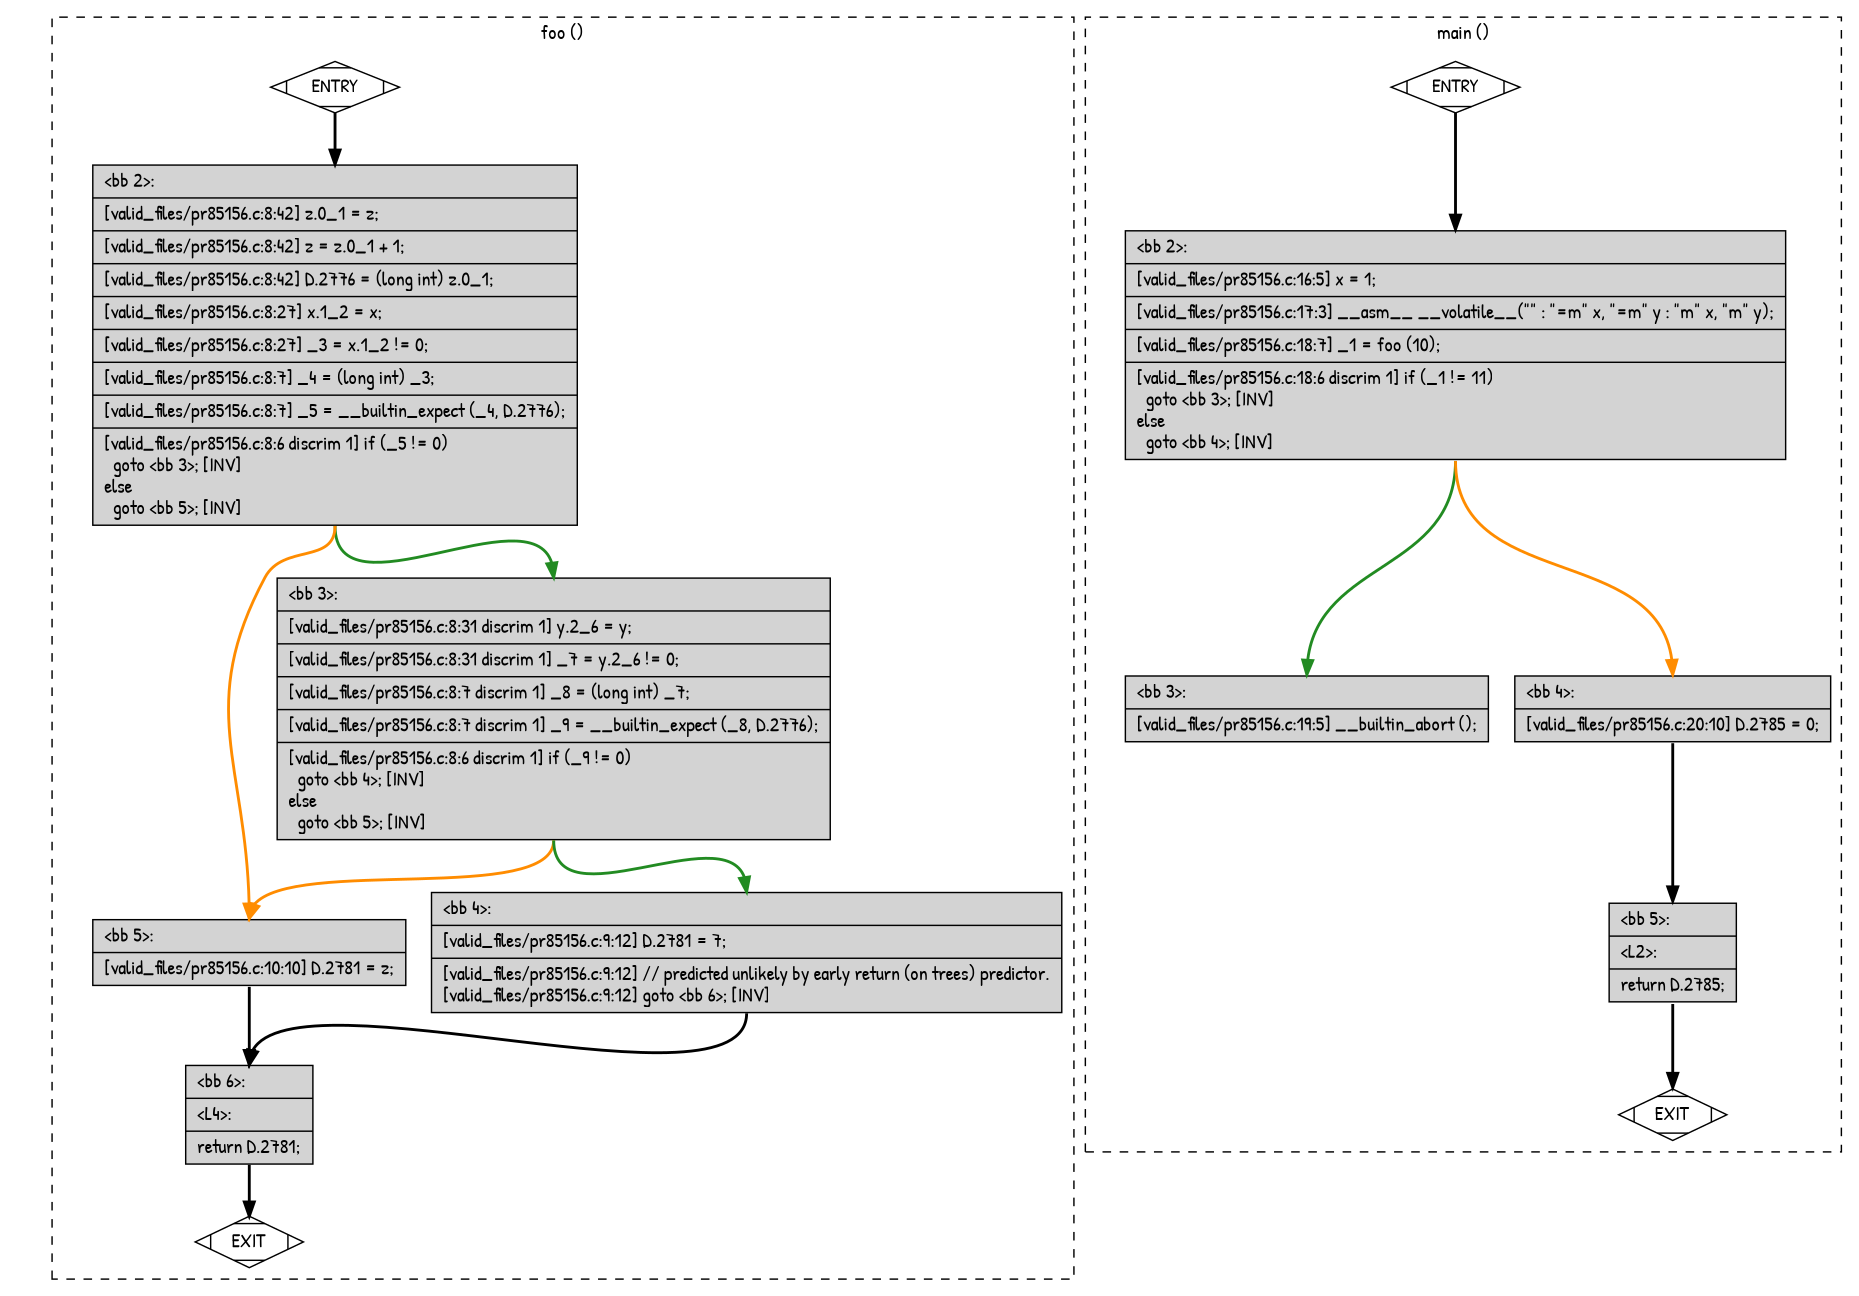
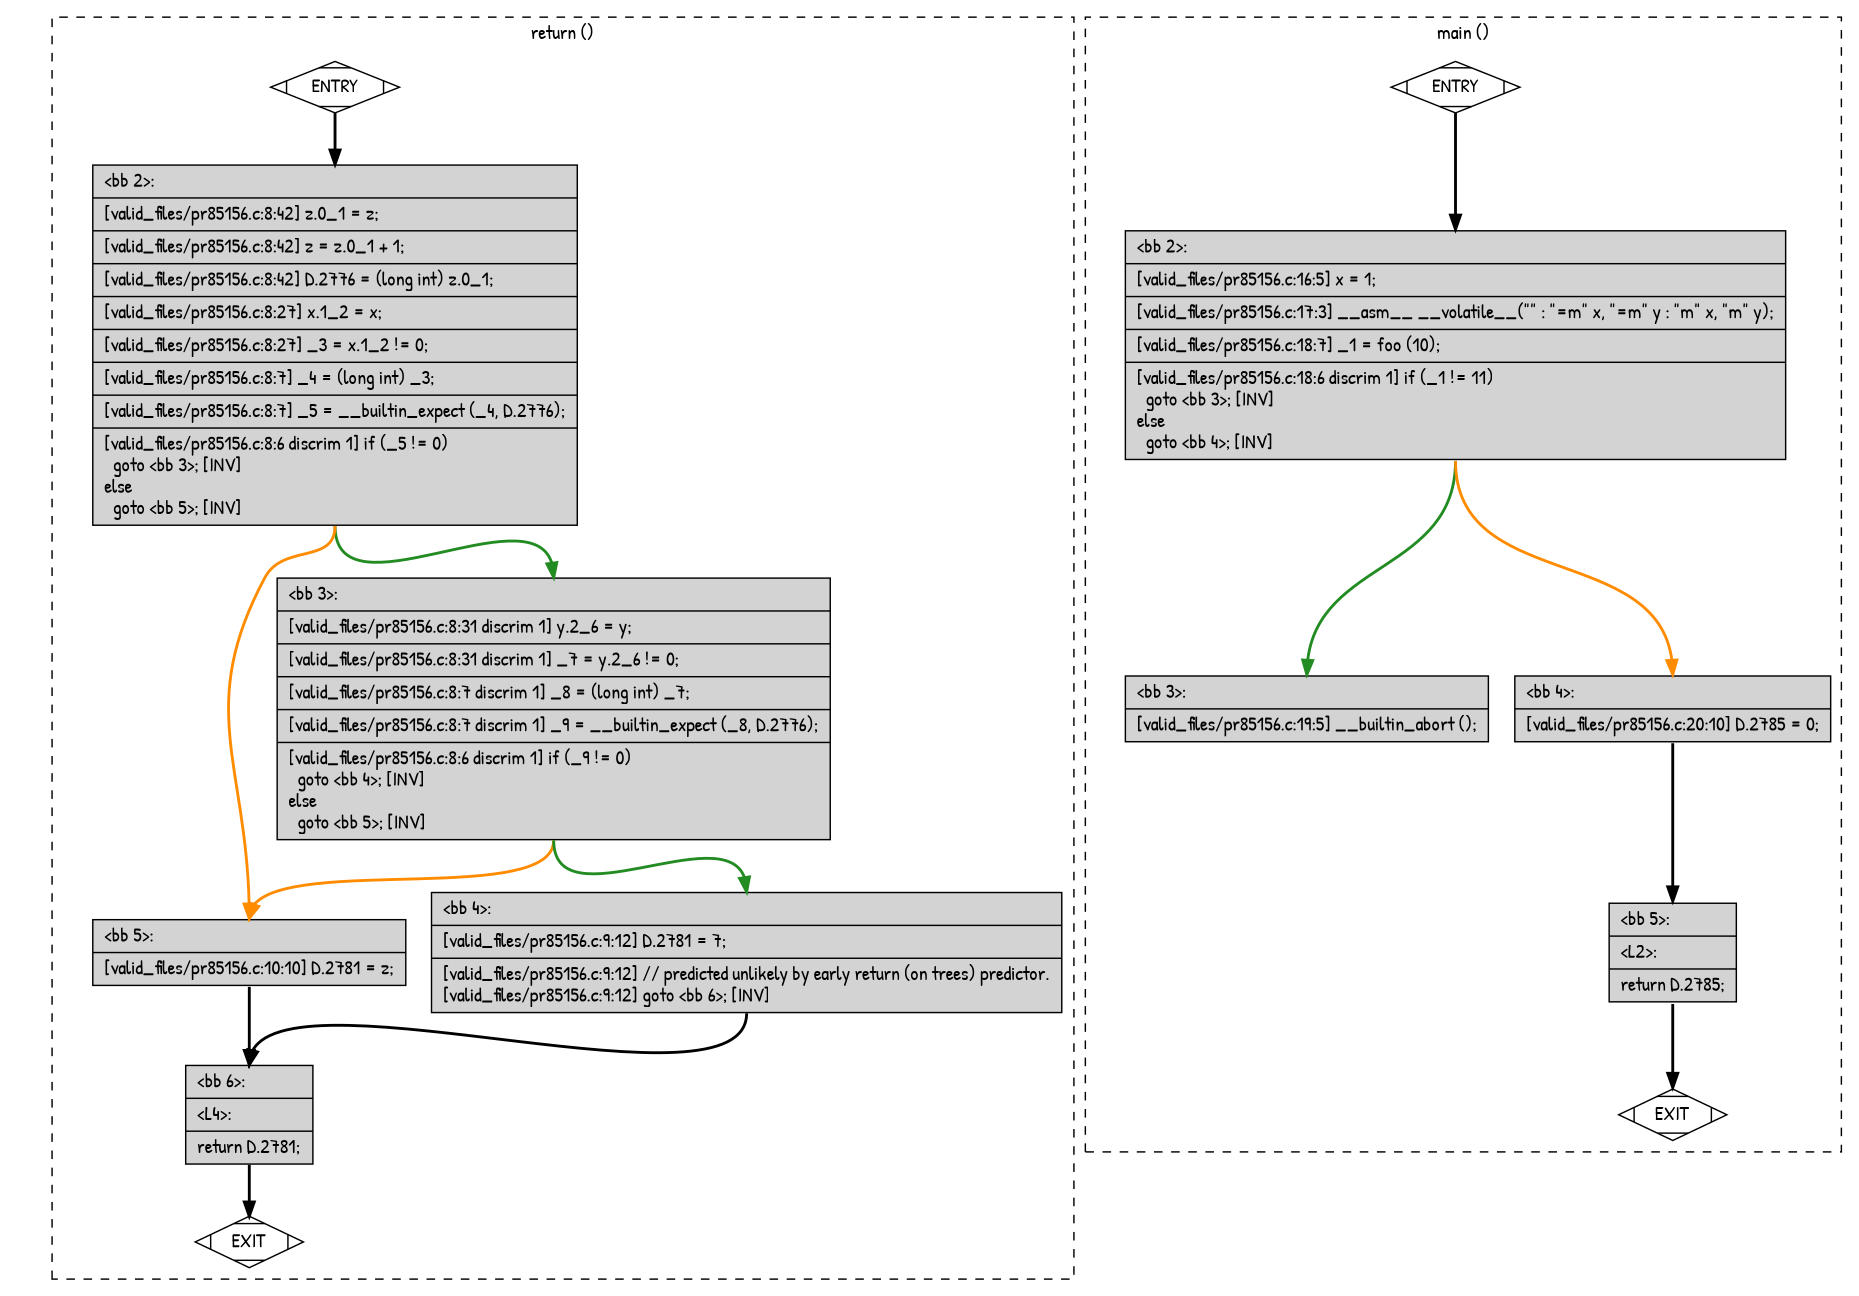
cluster "foo ()": label "foo ()" -> "return ()"
